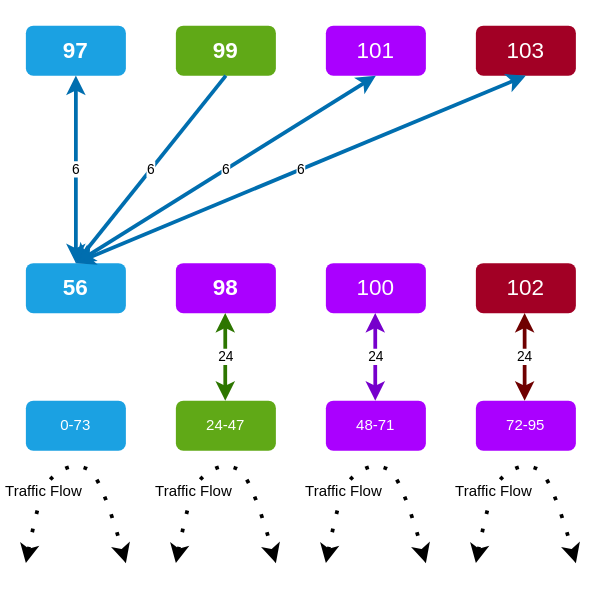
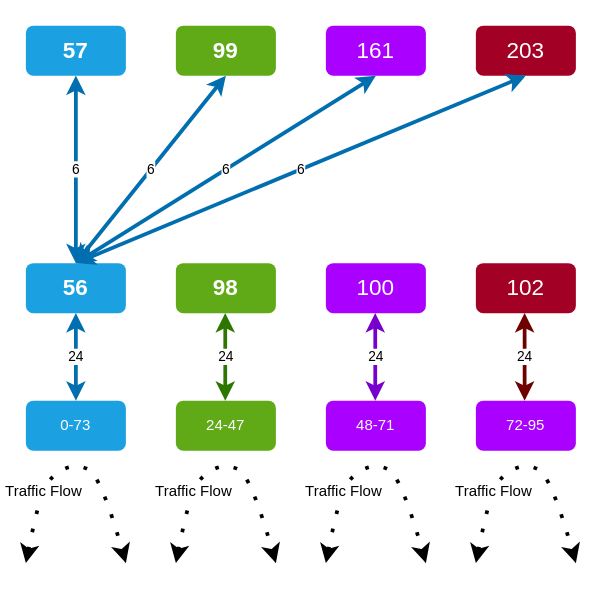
node "97": label "97" -> "57"
node "101": label "101" -> "161"
node "103": label "103" -> "203"
edge "99" -> "56": arrowhead none -> classic
node "98": fillcolor #aa00ff -> #60a917
edge "56" -- "0-73": added, label "24"
